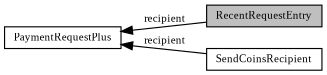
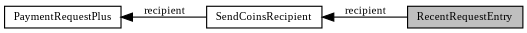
edge "RecentRequestEntry" -> "PaymentRequestPlus": now "RecentRequestEntry" -> "SendCoinsRecipient"
